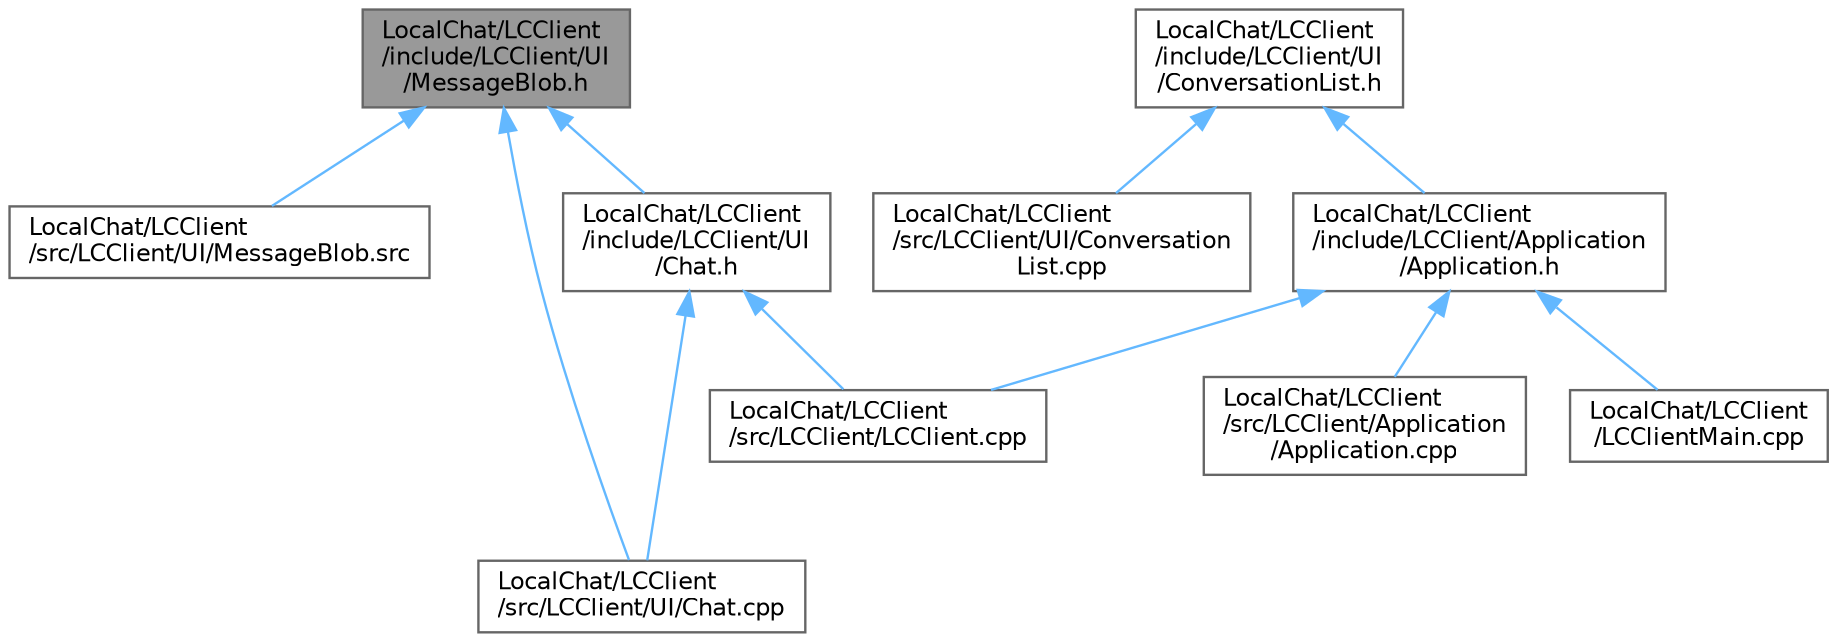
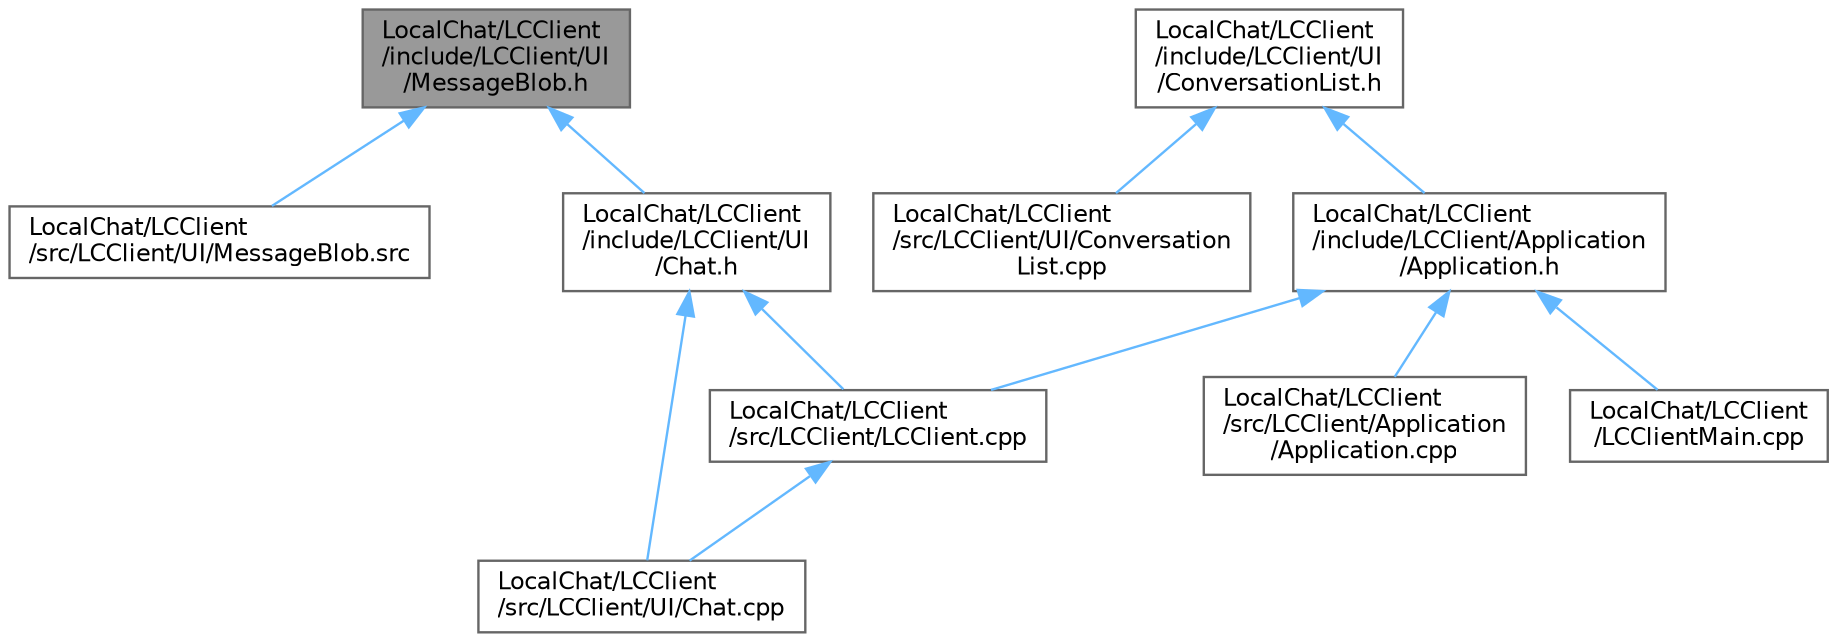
edge "LocalChat/LCClient /src/LCClient/UI/Chat.cpp" -> "LocalChat/LCClient /include/LCClient/UI /MessageBlob.h": now "LocalChat/LCClient /src/LCClient/UI/Chat.cpp" -> "LocalChat/LCClient /src/LCClient/LCClient.cpp"
